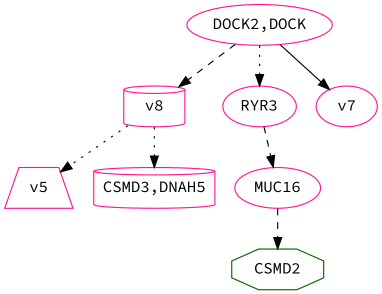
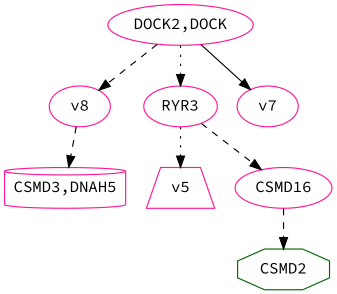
node "v8": shape cylinder -> ellipse
edge "v8" -> "CSMD3,DNAH5": style dotted -> dashed
edge "v8" -> "v5": now "RYR3" -> "v5"
node "MUC16": label "MUC16" -> "CSMD16"
